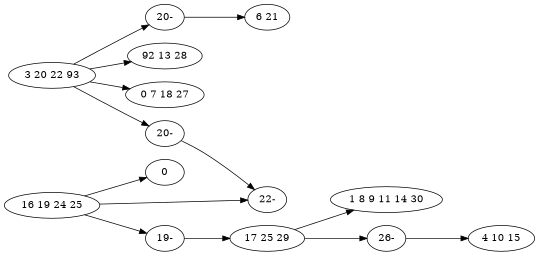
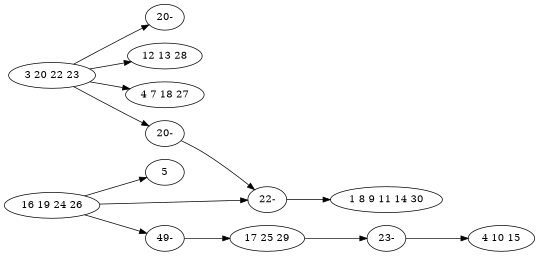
node "6 21": removed
node "92 13 28": label "92 13 28" -> "12 13 28"
node "3 20 22 93": label "3 20 22 93" -> "3 20 22 23"
node "0 7 18 27": label "0 7 18 27" -> "4 7 18 27"
node "0": label "0" -> "5"
node "16 19 24 25": label "16 19 24 25" -> "16 19 24 26"
edge "17 25 29" -> "1 8 9 11 14 30": now "22-" -> "1 8 9 11 14 30"
node "19-": label "19-" -> "49-"
node "26-": label "26-" -> "23-"
